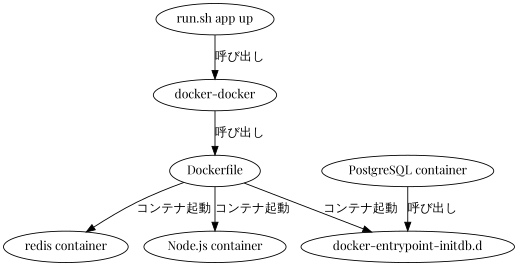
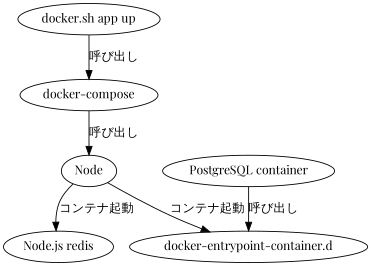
node "run.sh app up": label "run.sh app up" -> "docker.sh app up"
node "docker-docker": label "docker-docker" -> "docker-compose"
node "Dockerfile": label "Dockerfile" -> "Node"
node "redis container": removed
node "Node.js container": label "Node.js container" -> "Node.js redis"
node "docker-entrypoint-initdb.d": label "docker-entrypoint-initdb.d" -> "docker-entrypoint-container.d"
